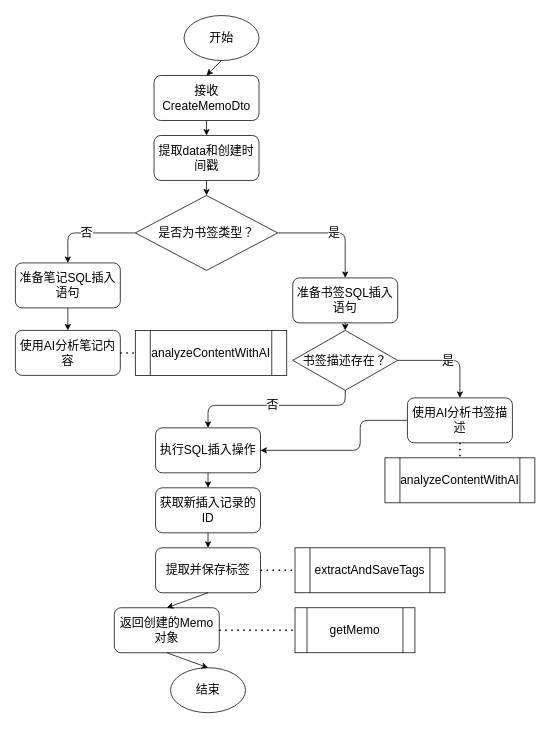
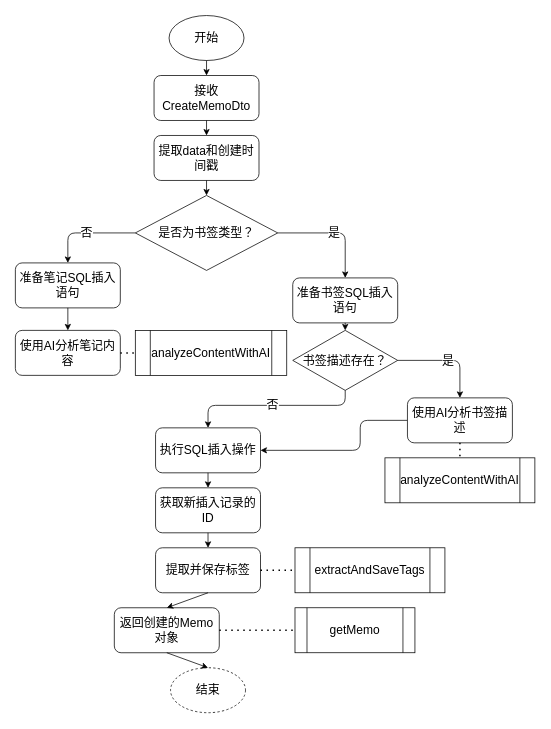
node "开始": moved (222, 38) -> (207, 38)
node "结束": style solid -> dashed
